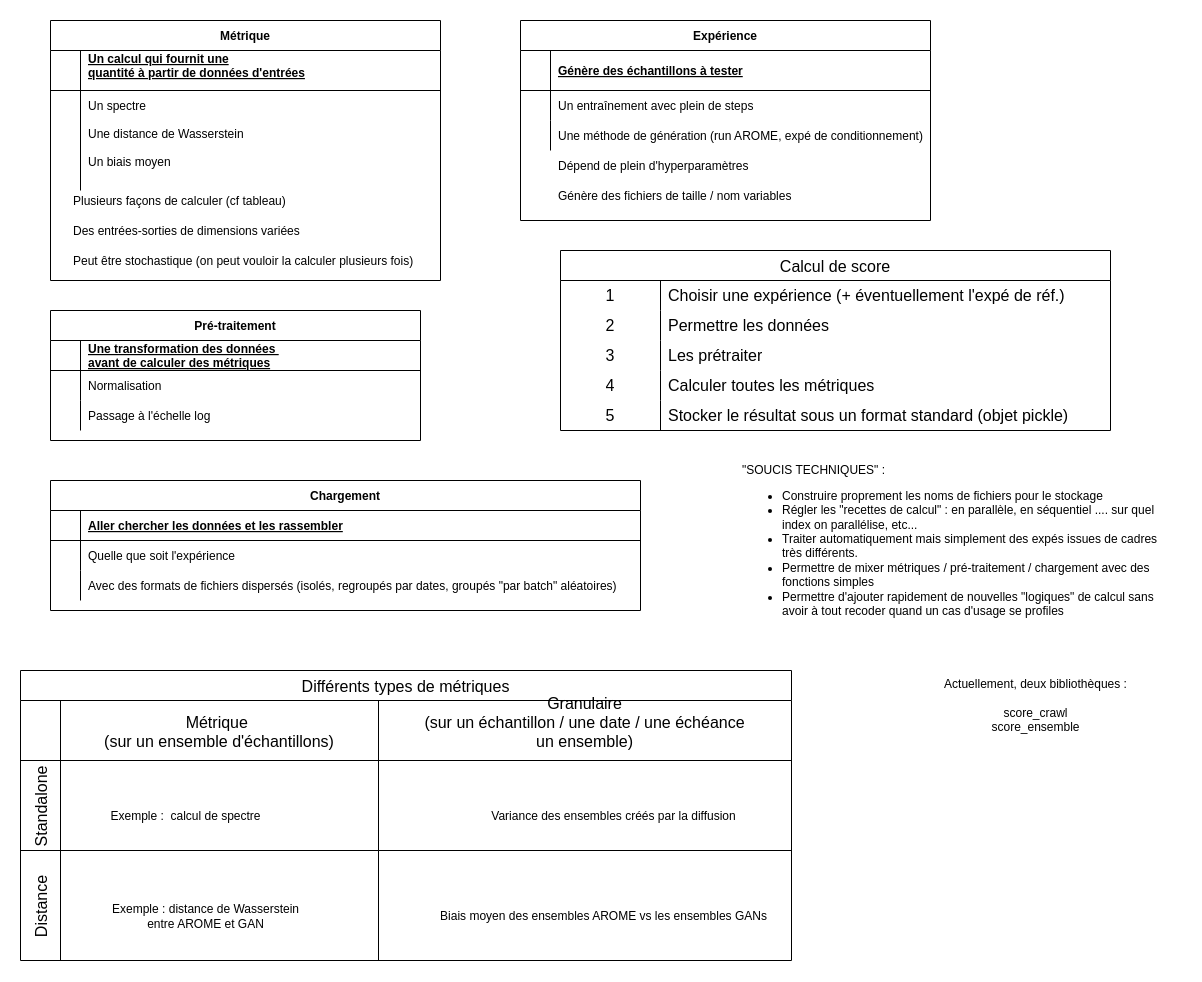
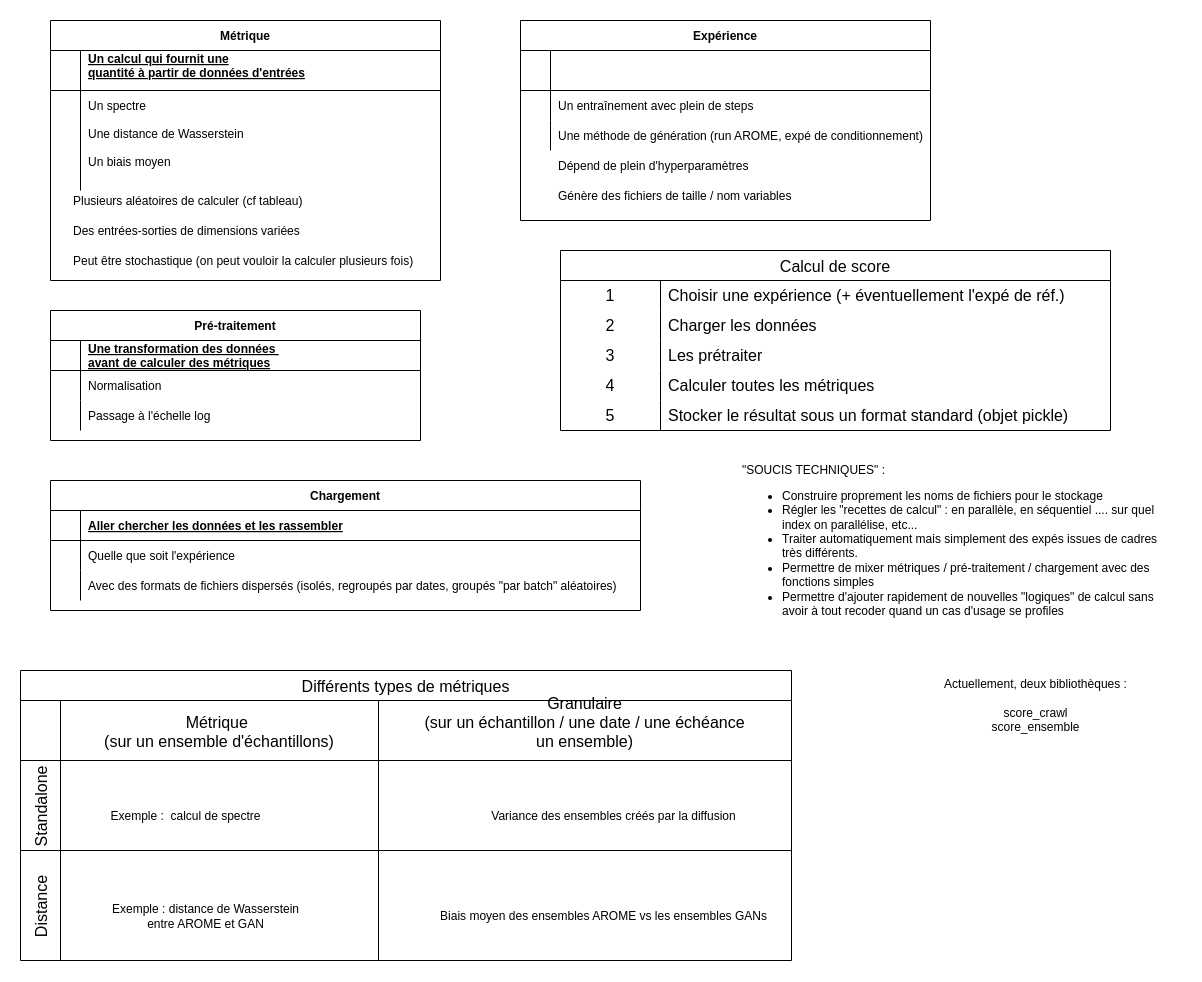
node "Génère des échantillons à tester": removed
node "Plusieurs façons de calculer (cf tableau)": label "Plusieurs façons de calculer (cf tableau)" -> "Plusieurs aléatoires de calculer (cf tableau)"
node "Permettre les données": label "Permettre les données" -> "Charger les données"
